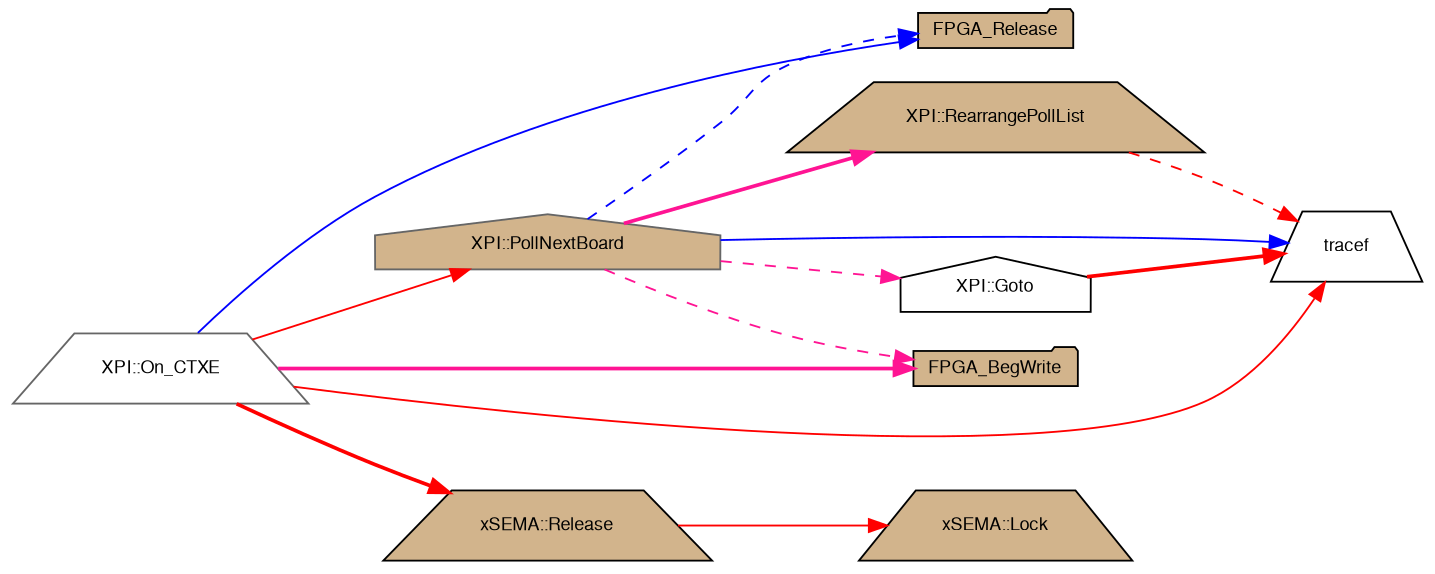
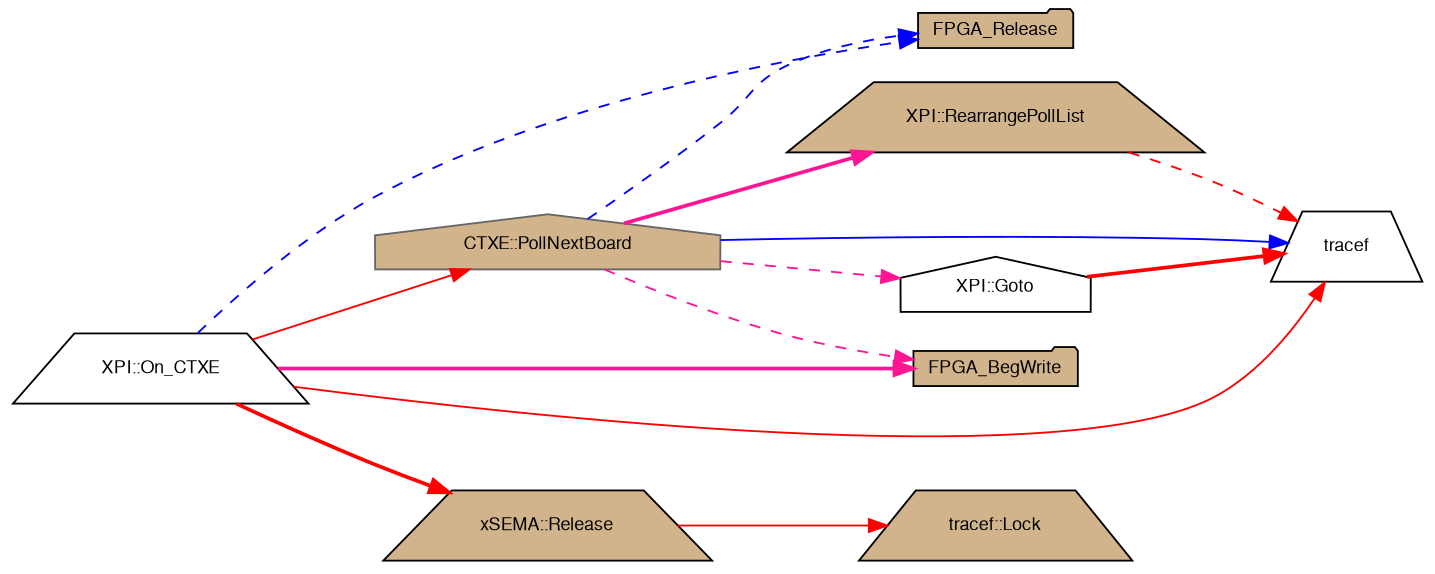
edge "XPI::On_CTXE" -> "FPGA_Release": style solid -> dashed
node "XPI::PollNextBoard": label "XPI::PollNextBoard" -> "CTXE::PollNextBoard"
node "XPI::On_CTXE": color gray40 -> black
node "xSEMA::Lock": label "xSEMA::Lock" -> "tracef::Lock"
